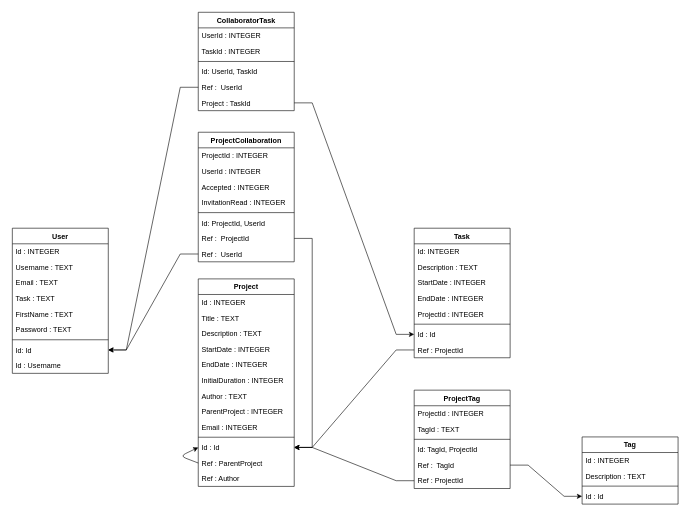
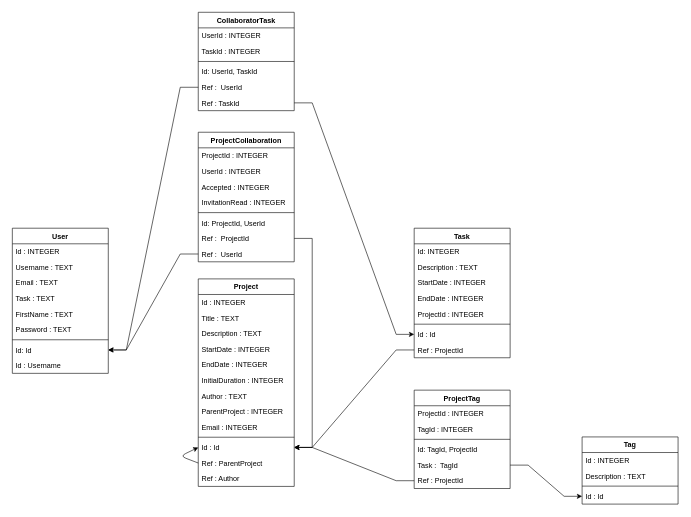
node "Project : TaskId": label "Project : TaskId" -> "Ref : TaskId"
node "TagId : TEXT": label "TagId : TEXT" -> "TagId : INTEGER"
node "Ref : TagId": label "Ref : TagId" -> "Task : TagId"
